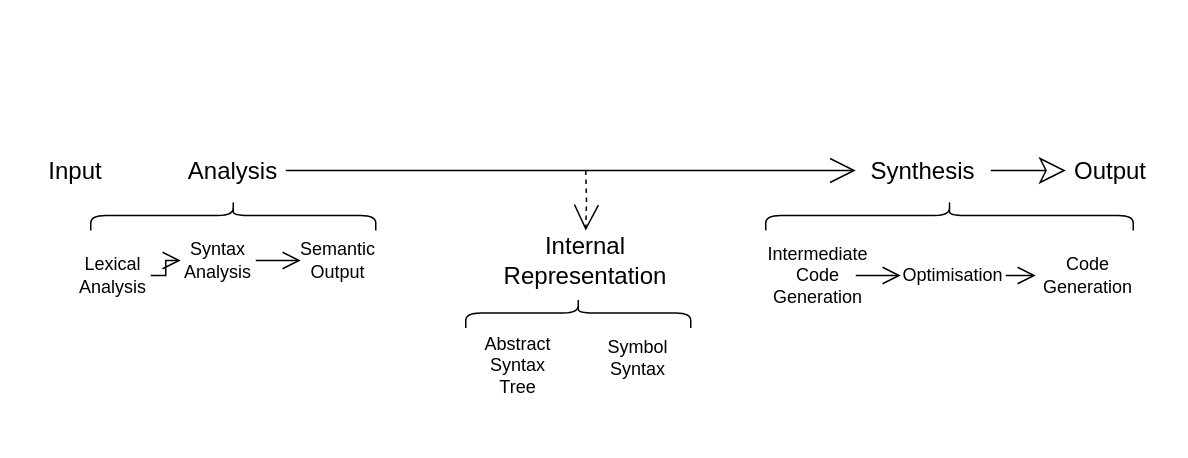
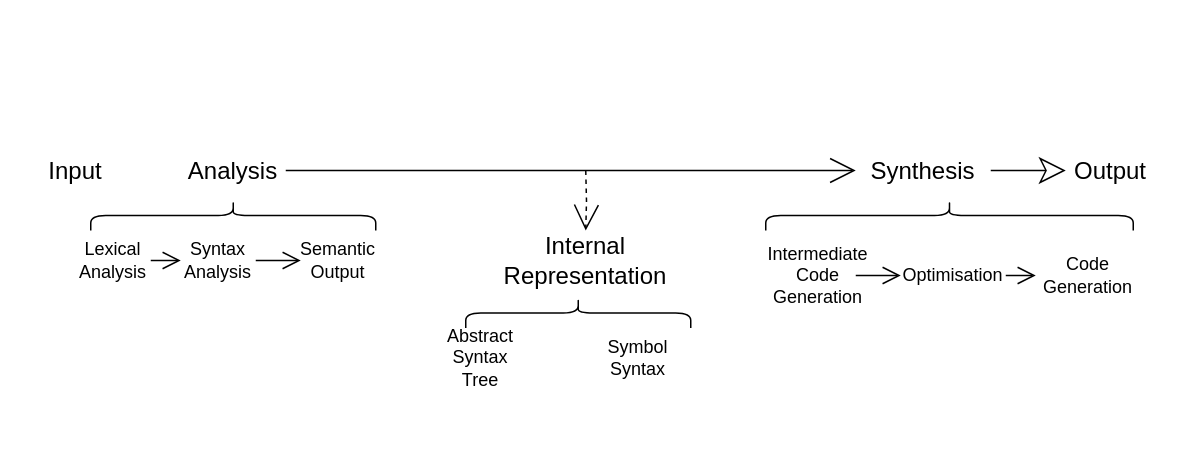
node "Lexical Analysis": moved (113, 275) -> (113, 260)
node "Abstract Syntax Tree": moved (518, 365) -> (481, 358)
